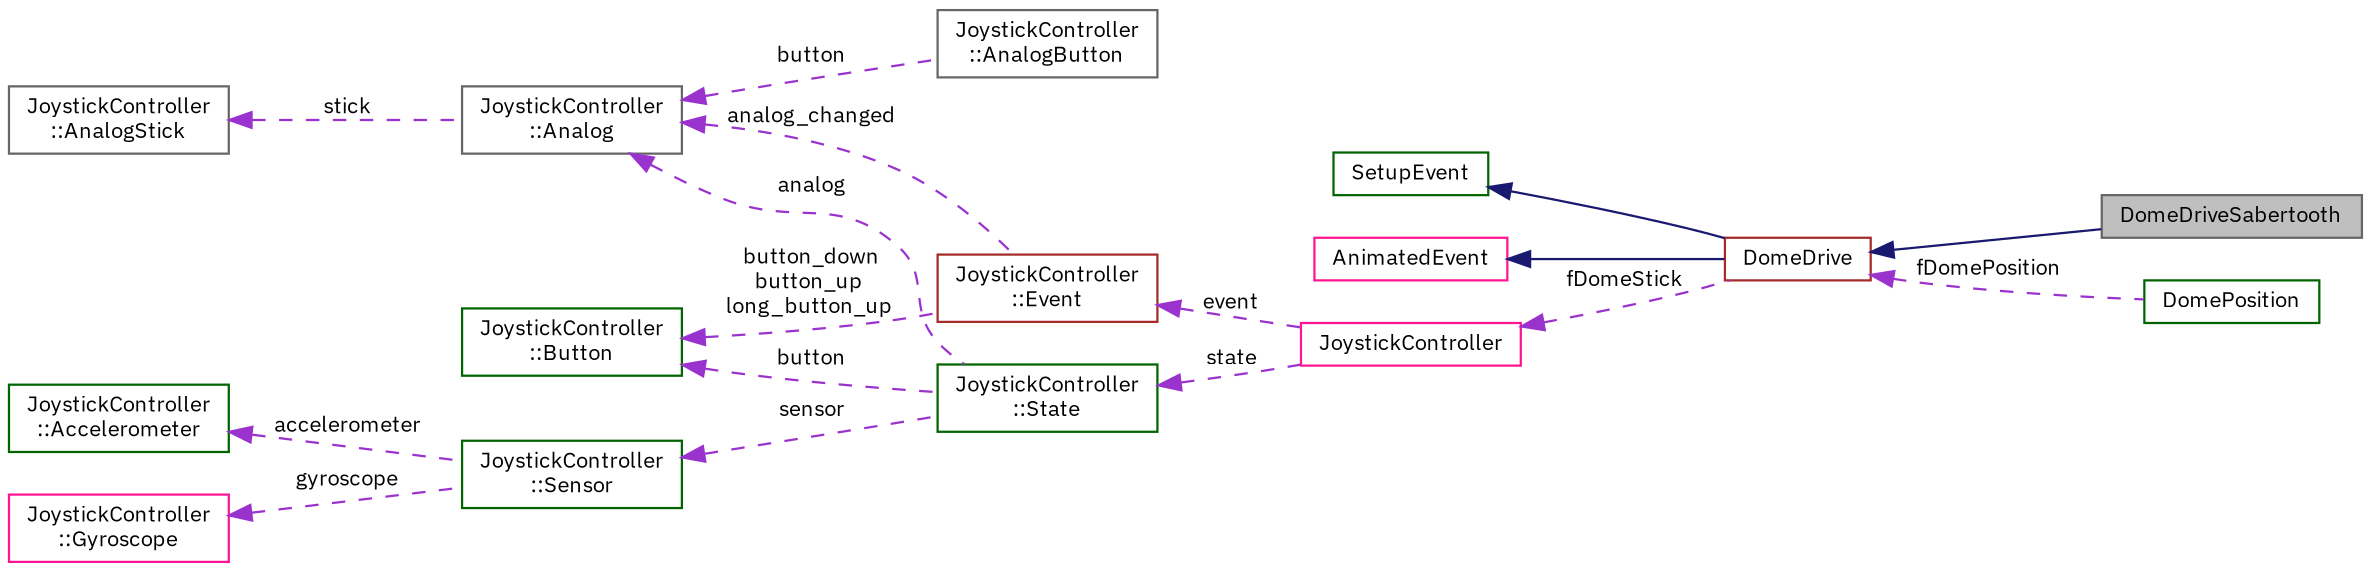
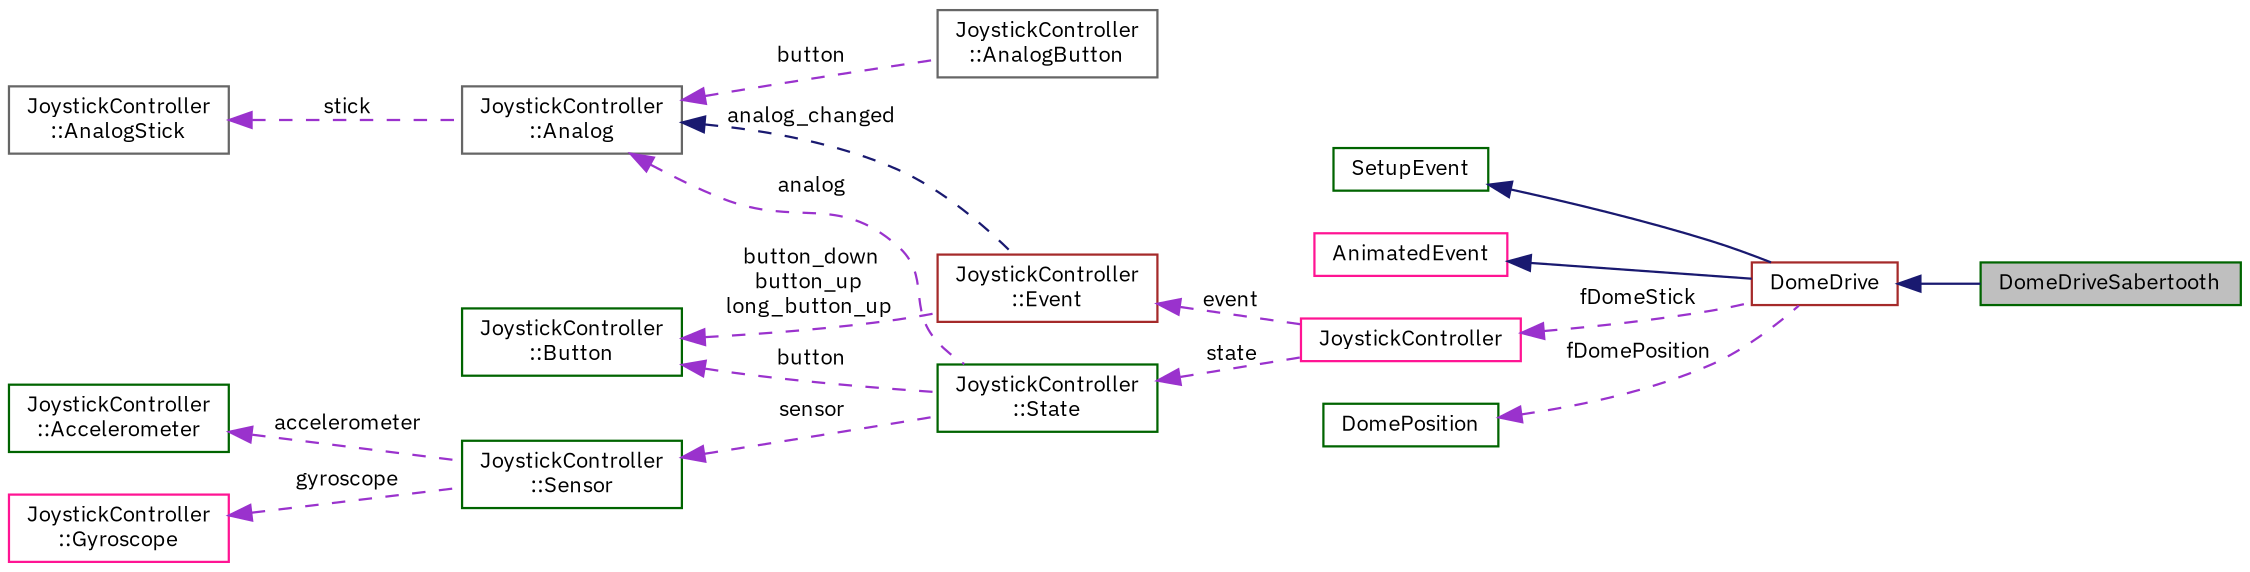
edge "JoystickController ::Event" -> "JoystickController ::Analog": color darkorchid3 -> midnightblue
node "DomeDriveSabertooth": color gray40 -> darkgreen
edge "DomePosition" -> "DomeDrive": reversed
